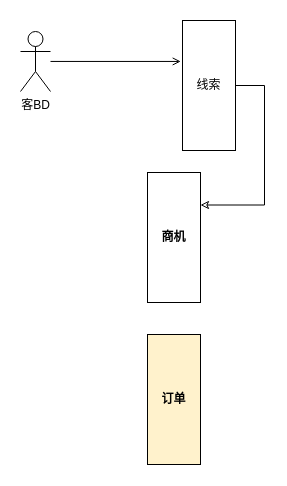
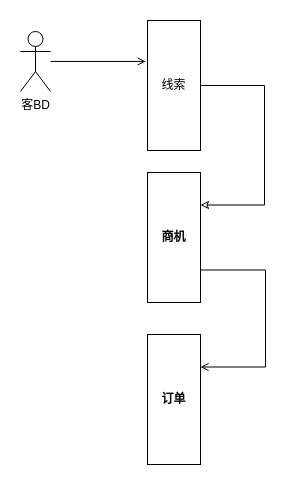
node "线索": moved (209, 86) -> (174, 86)
edge "商机" -> "订单": added
node "订单": fillcolor #fff2cc -> #ffffff
